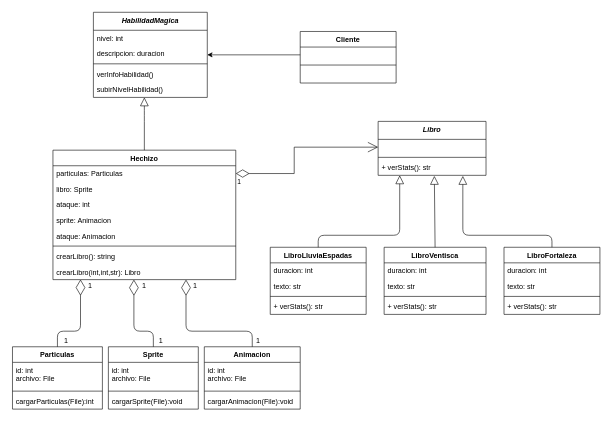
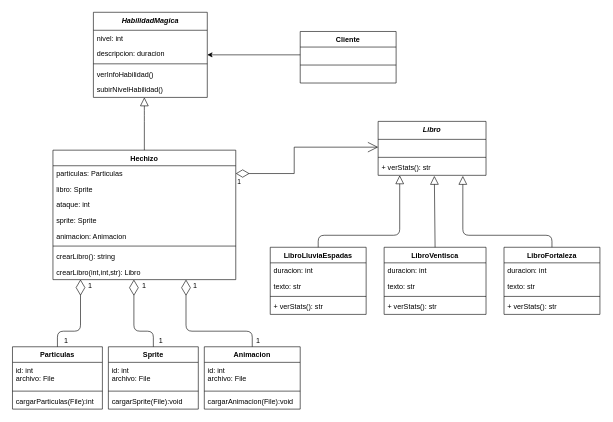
node "sprite: Animacion": label "sprite: Animacion" -> "sprite: Sprite"
node "ataque: Animacion": label "ataque: Animacion" -> "animacion: Animacion"
